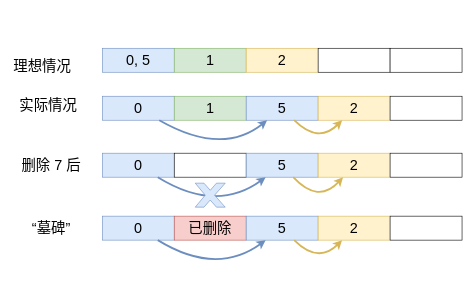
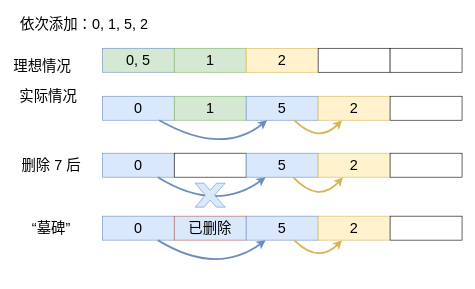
node "依次添加：0, 1, 5, 2": added
node "0, 5": fillcolor #dae8fc -> #d5e8d4
node "实际情况": moved (48, 105) -> (48, 96)
node "已删除": fillcolor #f8cecc -> #dae8fc
